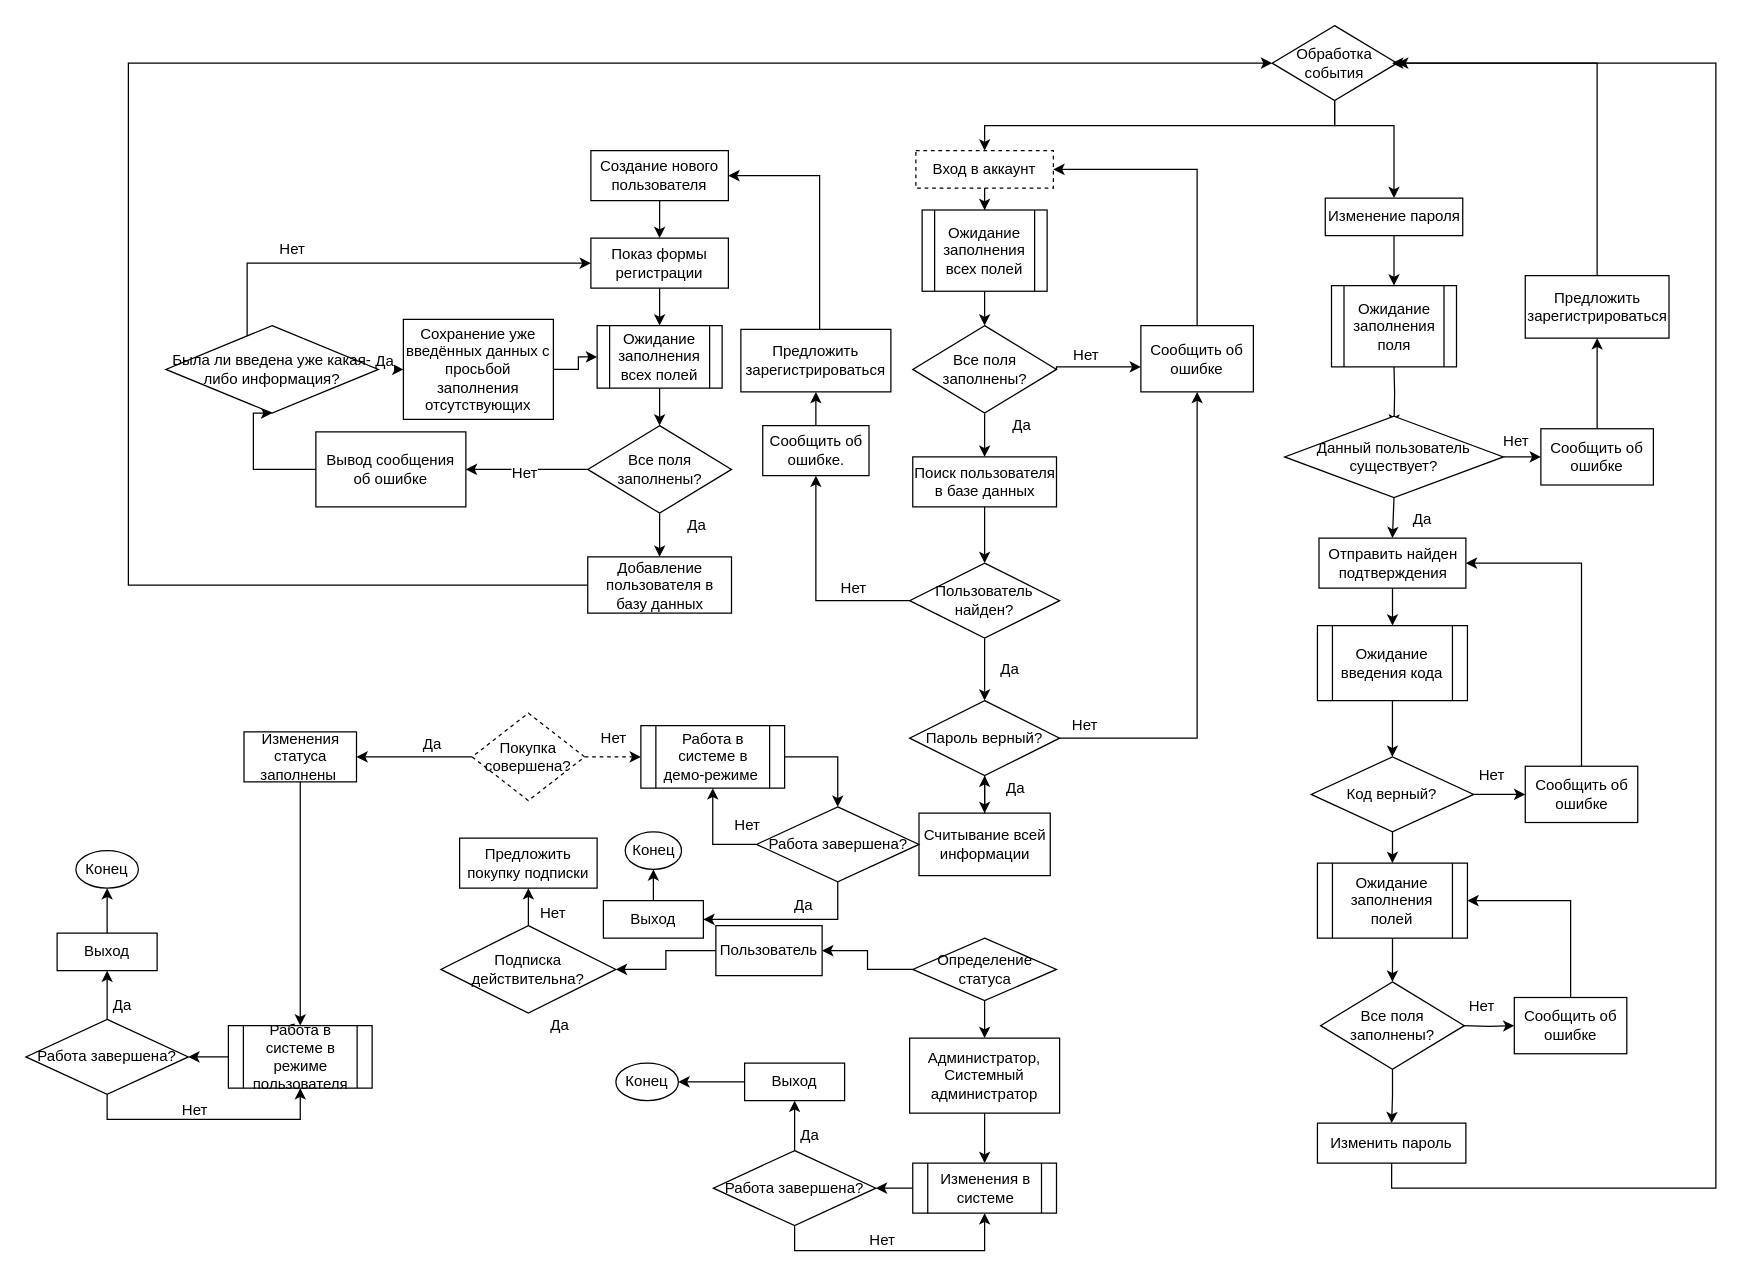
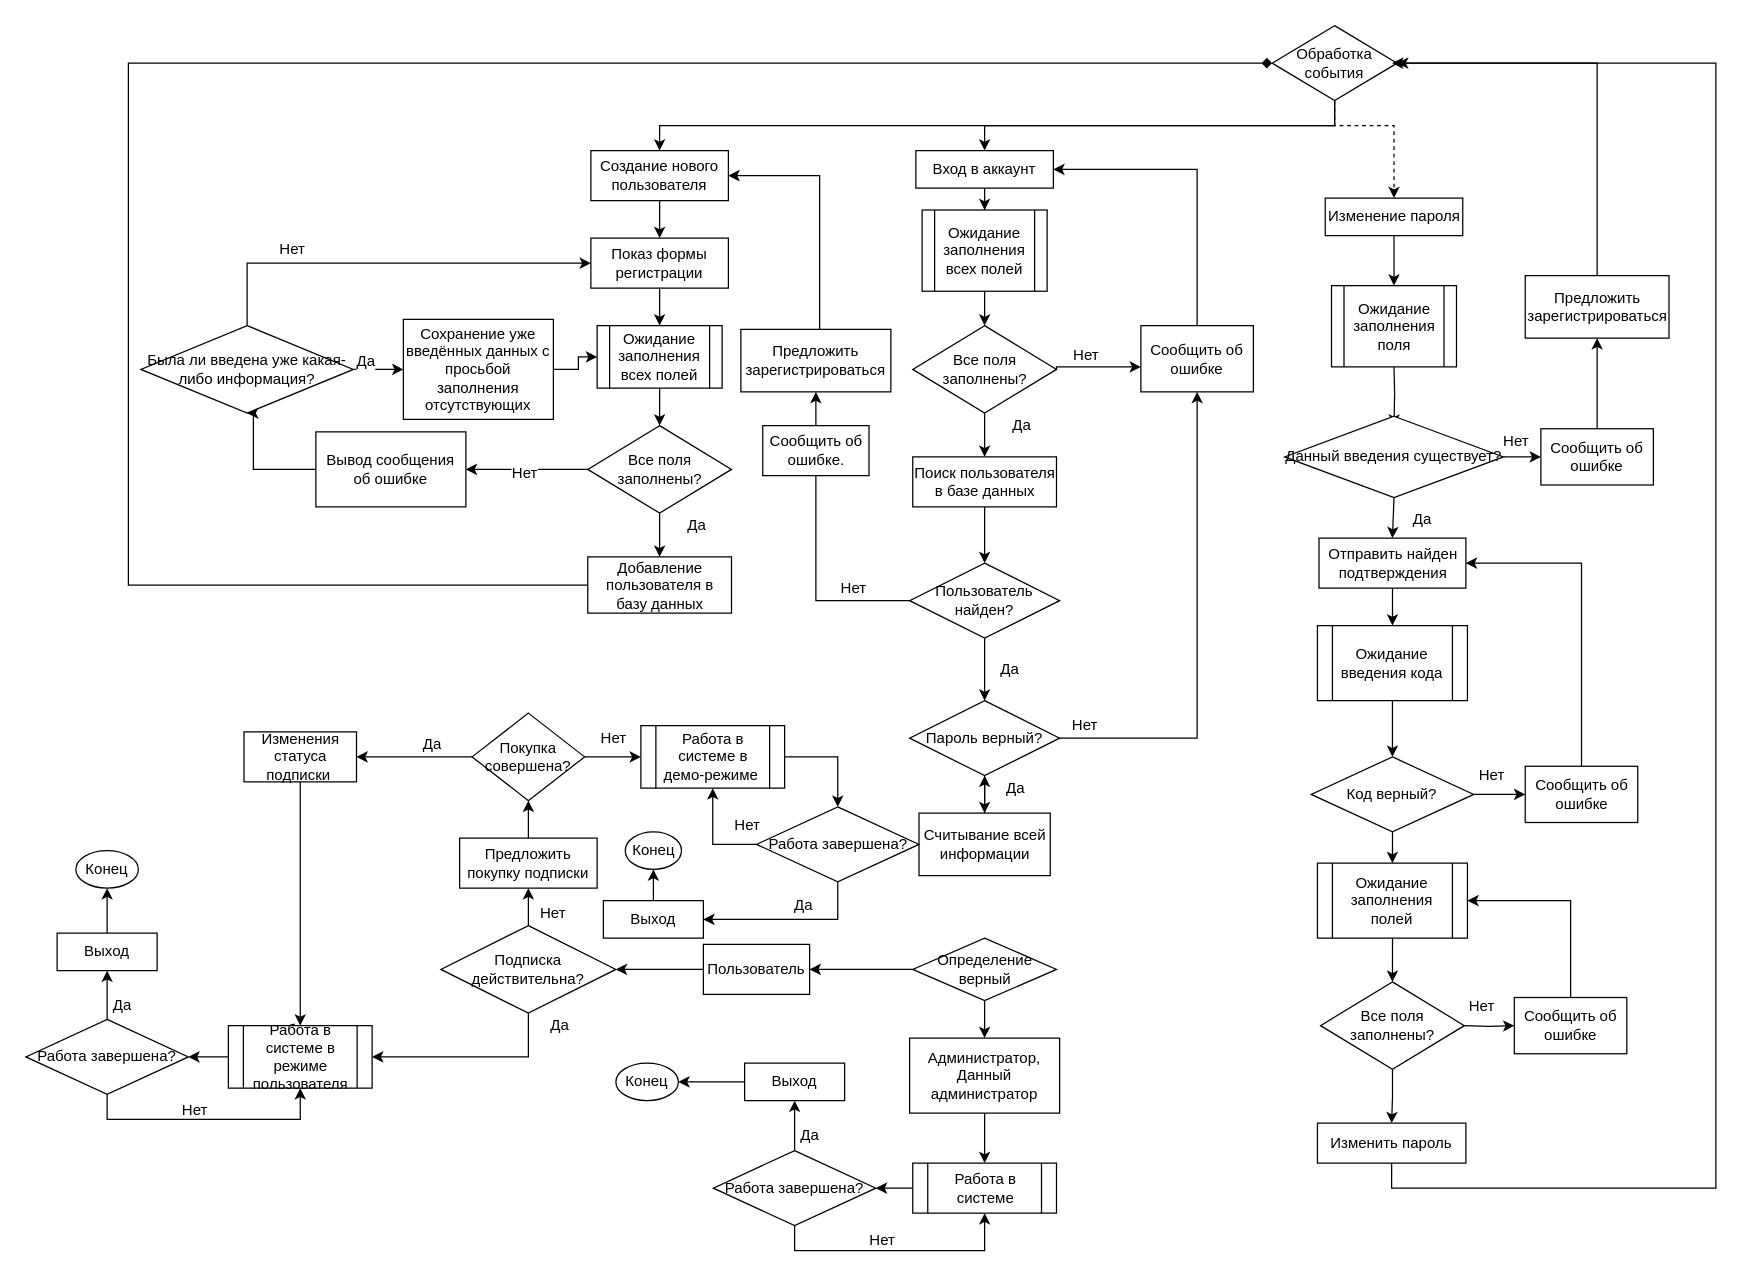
edge "Добавление пользователя в базу данных" -> "Обработка события": arrowhead classic -> diamond
edge "Обработка события" -> "Создание нового пользователя": added
edge "Обработка события" -> "Изменение пароля": style solid -> dashed
node "Вход в аккаунт": style dashed -> solid
node "Была ли введена уже какая-либо информация?": moved (272, 369) -> (247, 369)
node "Данный пользователь существует?": label "Данный пользователь существует?" -> "Данный введения существует?"
edge "Пользователь найден?" -> "Сообщить об ошибке.": arrowhead classic -> none
node "Изменения статуса заполнены": label "Изменения статуса заполнены" -> "Изменения статуса подписки"
node "Покупка совершена?": style dashed -> solid
edge "Покупка совершена?" -> "Работа в системе в демо-режиме": style dashed -> solid
edge "Предложить покупку подписки" -> "Покупка совершена?": added
node "Пользователь": moved (769, 951) -> (756, 969)
node "Определение статуса": label "Определение статуса" -> "Определение верный"
edge "Подписка действительна?" -> "Работа в системе в режиме пользователя": added
node "Администратор, Системный администратор": label "Администратор, Системный администратор" -> "Администратор, Данный администратор"
node "Изменения в системе": label "Изменения в системе" -> "Работа в системе"
